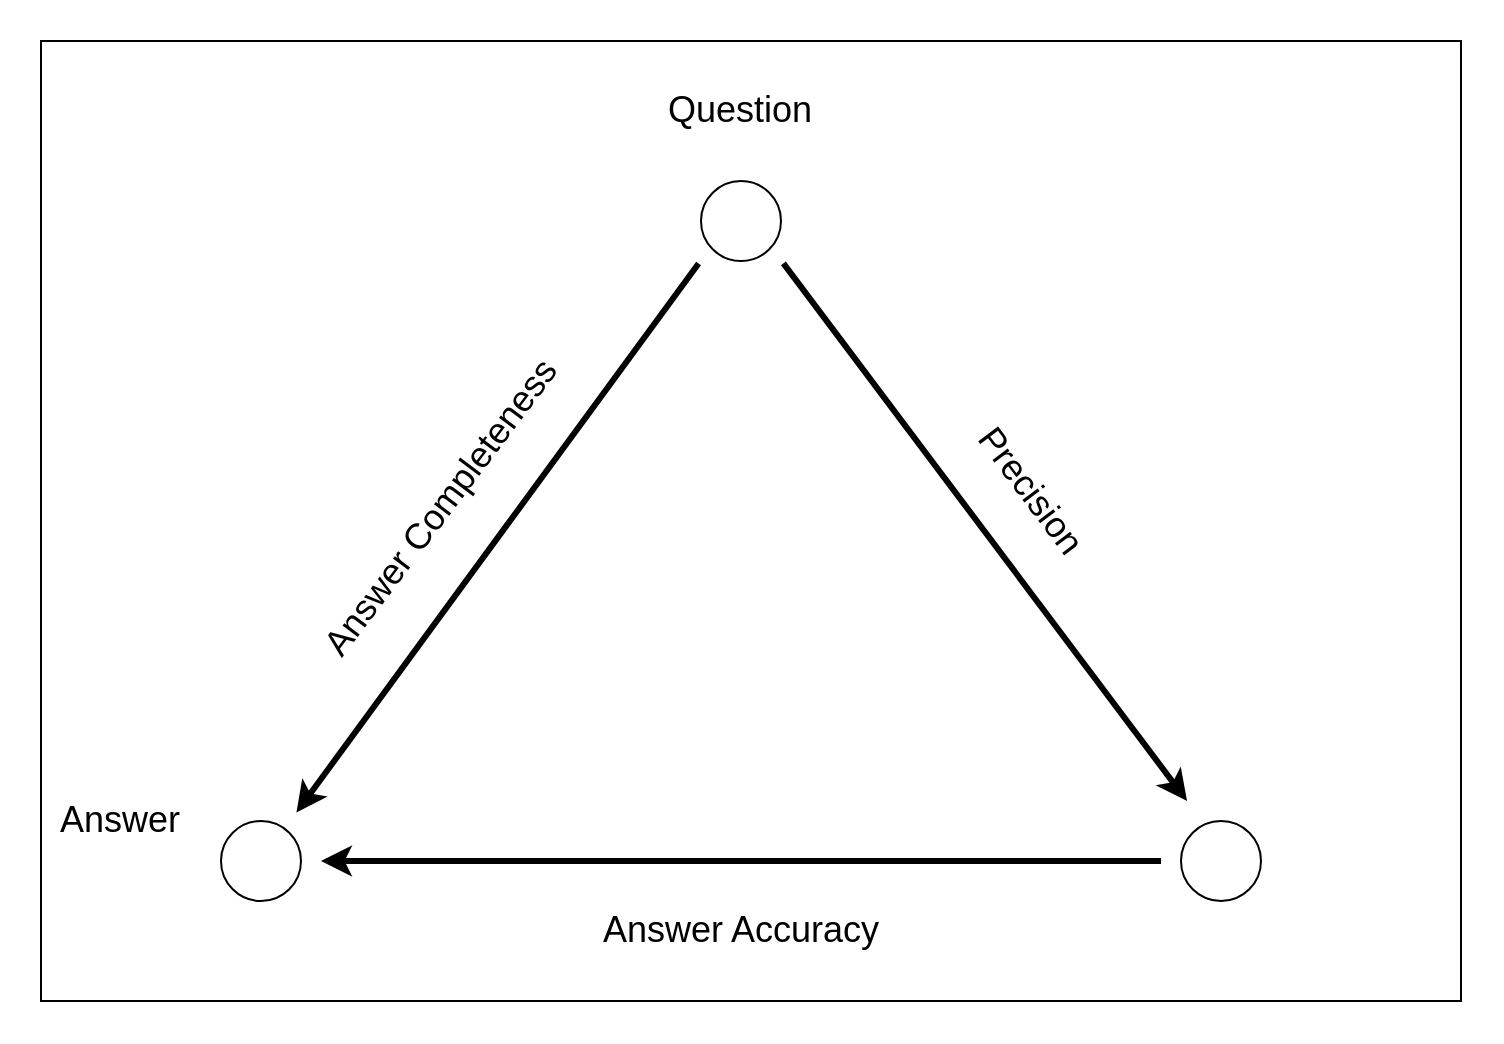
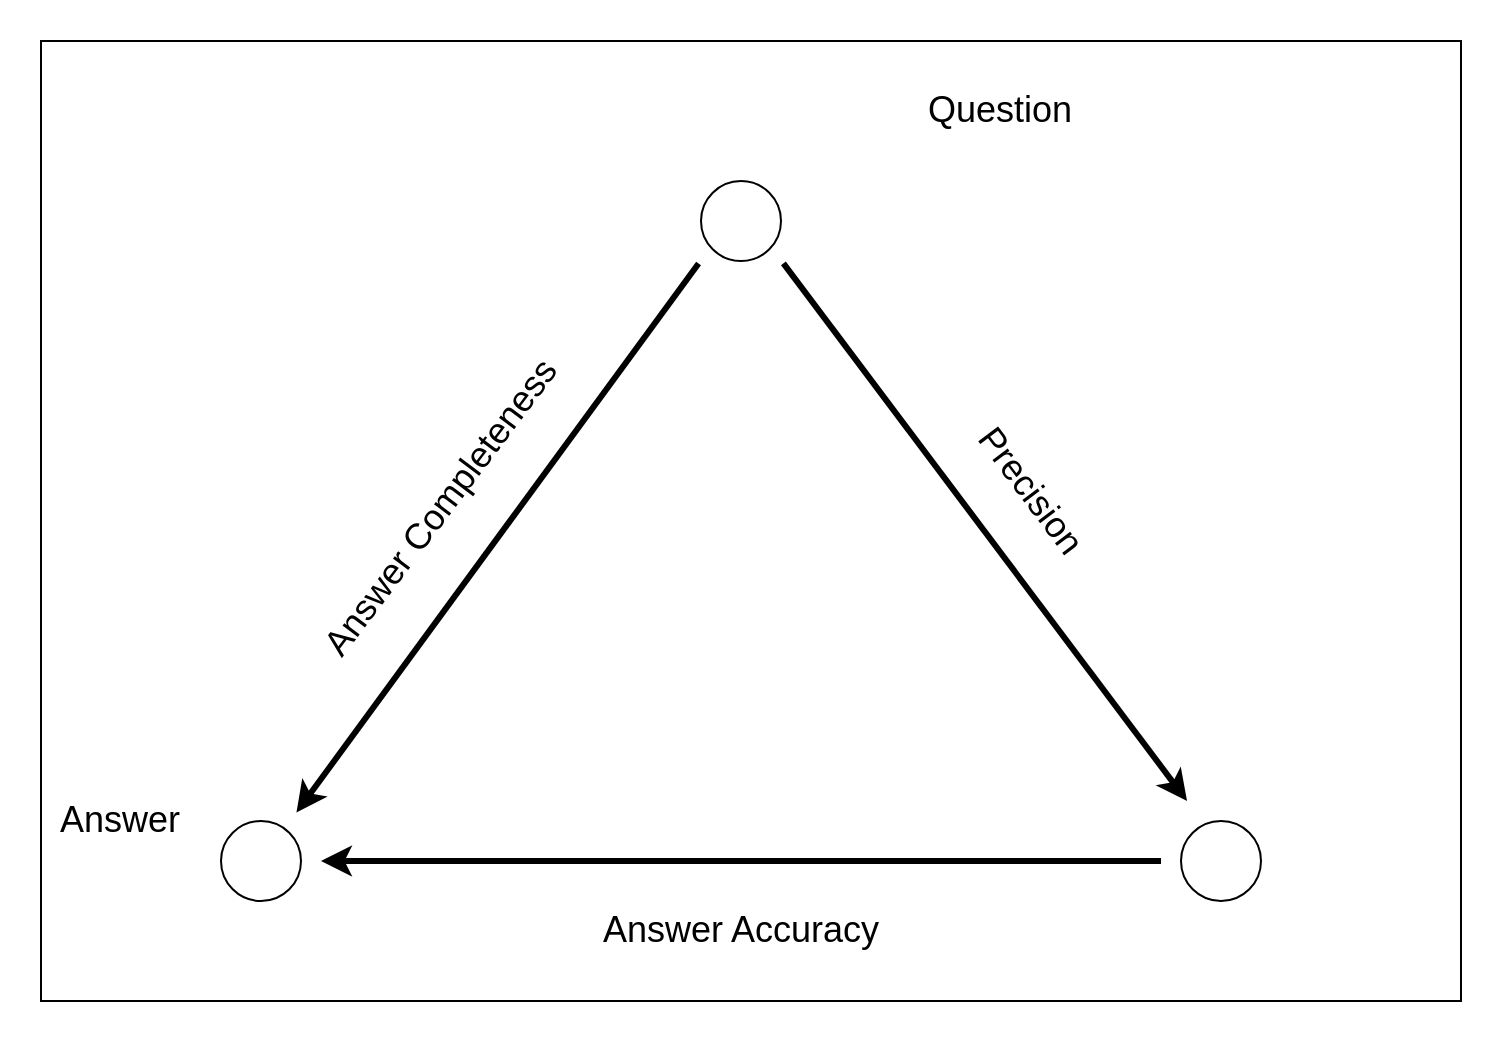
node "Question": moved (741, 111) -> (1001, 111)
